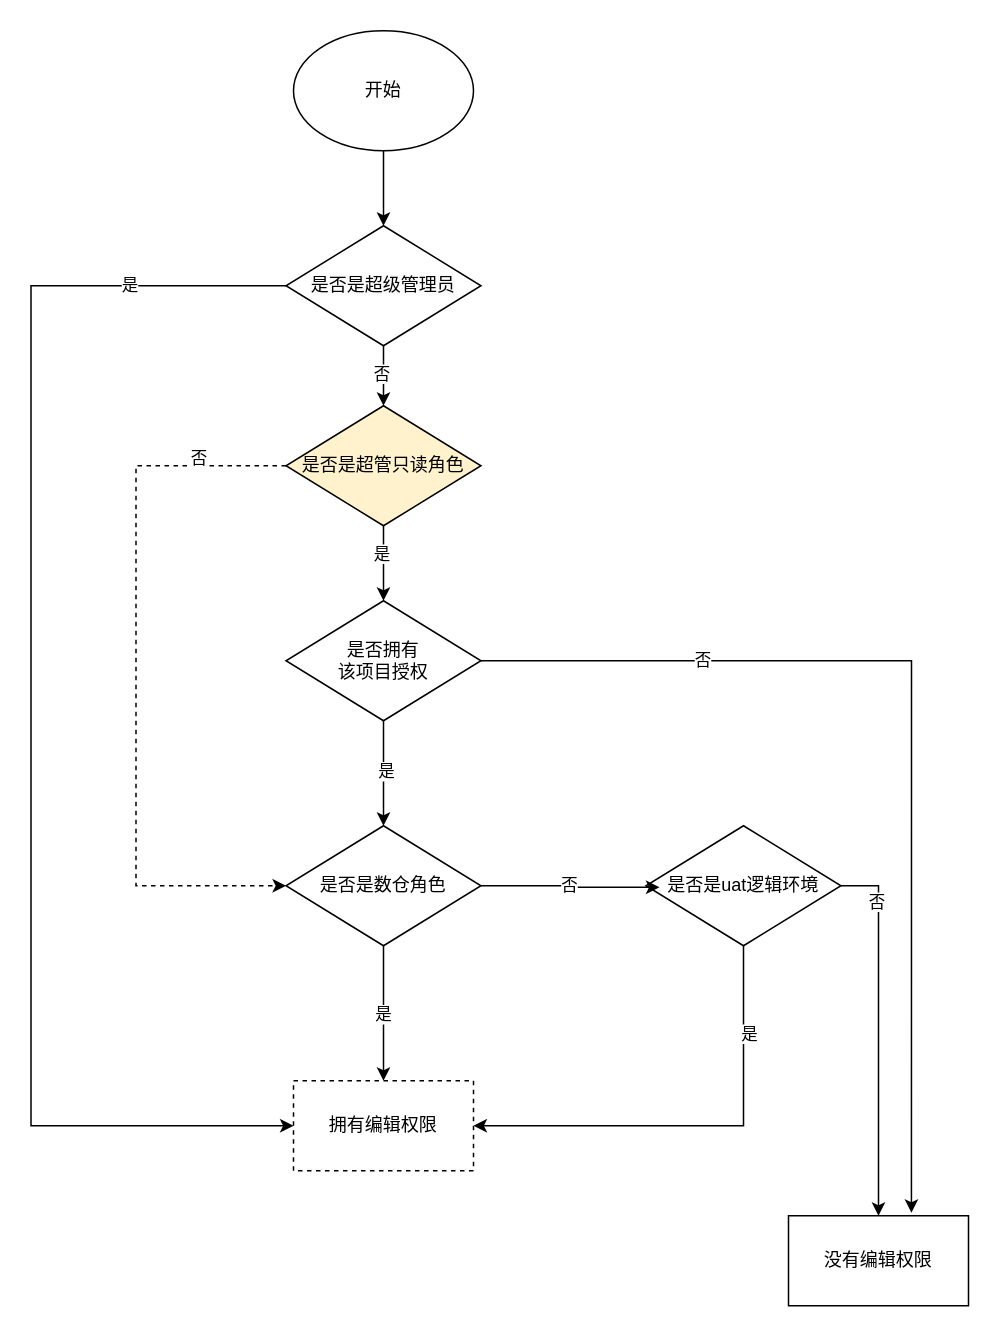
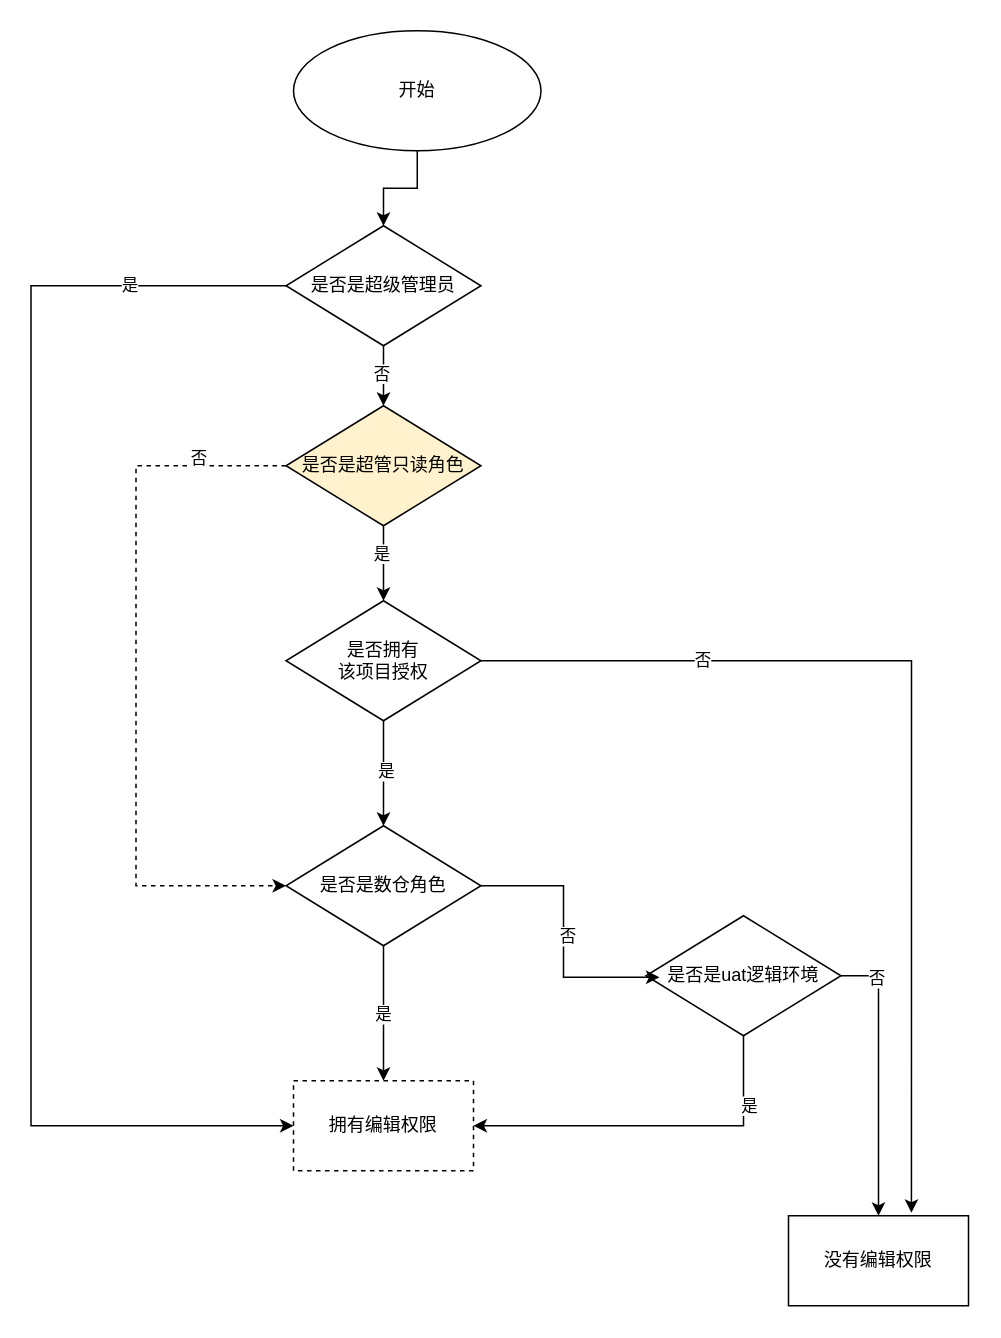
node "开始": size 180x120 -> 248x120
node "是否是uat逻辑环境": moved (743, 886) -> (743, 976)
